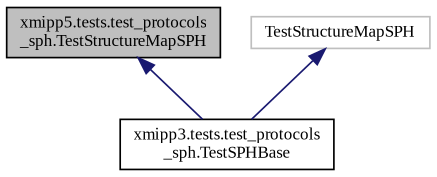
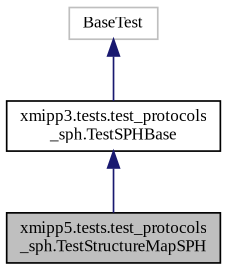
node "TestStructureMapSPH": label "TestStructureMapSPH" -> "BaseTest"
edge "xmipp3.tests.test_protocols _sph.TestSPHBase" -> "xmipp5.tests.test_protocols _sph.TestStructureMapSPH": reversed
